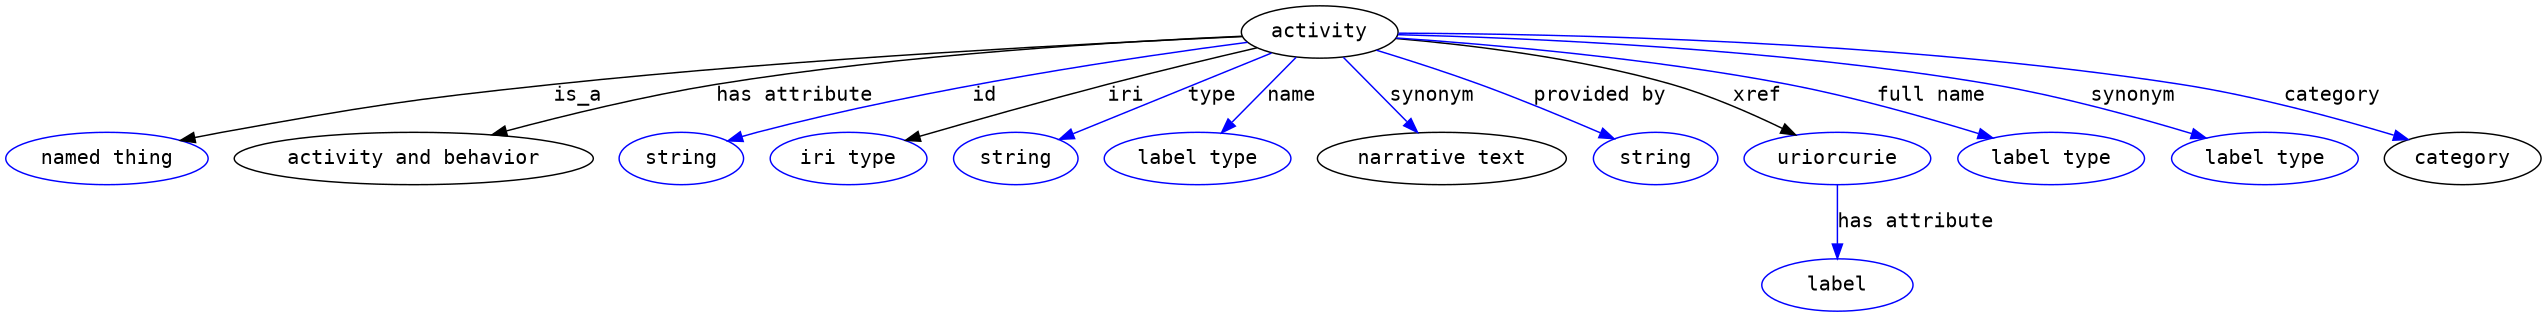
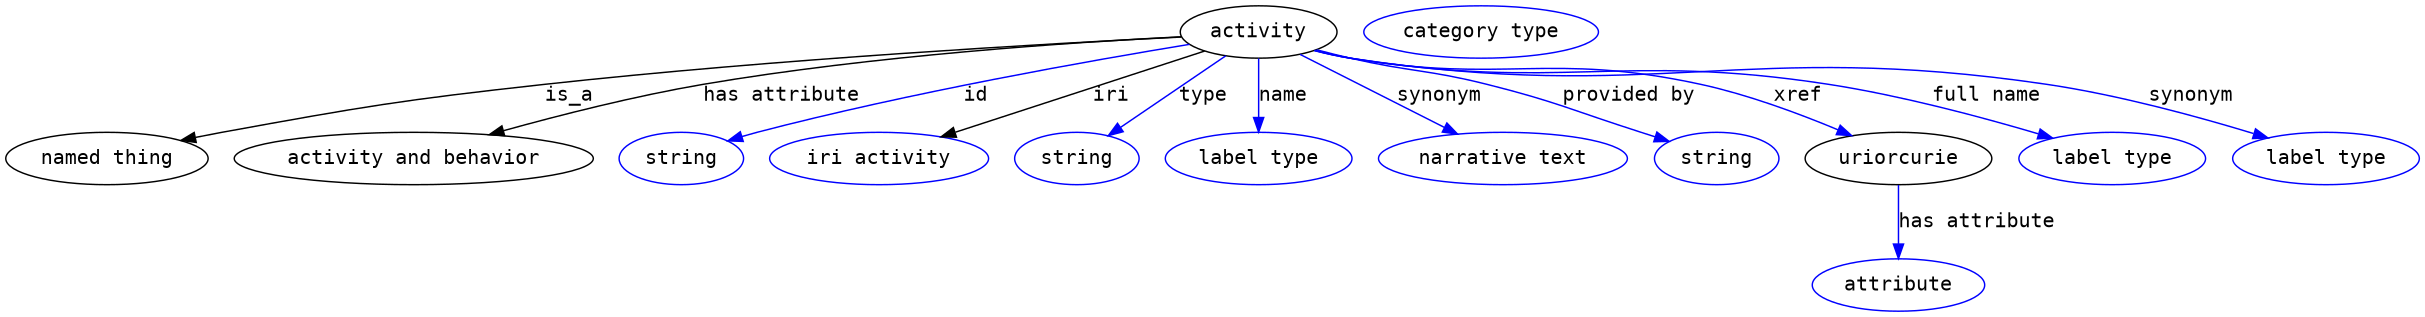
node "category type": added
edge "activity" -> "uriorcurie": color black -> blue
node "named thing": color blue -> black
node "iri type": label "iri type" -> "iri activity"
node "narrative text": color black -> blue
node "uriorcurie": color blue -> black
node "category": removed
node "label": label "label" -> "attribute"
